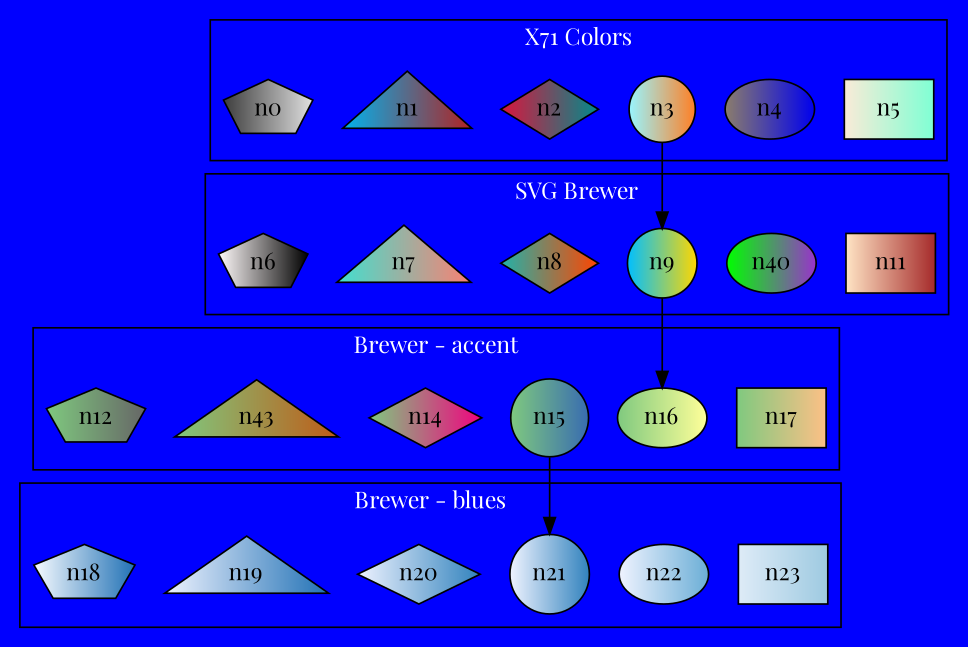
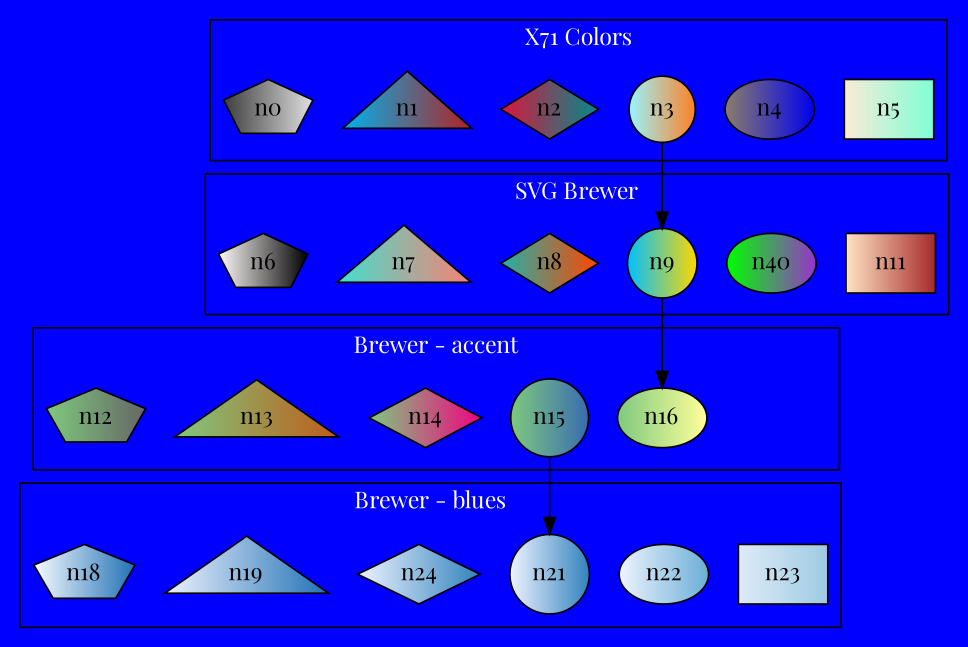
node "n43": label "n43" -> "n13"
node "n17": removed
node "n20": label "n20" -> "n24"
